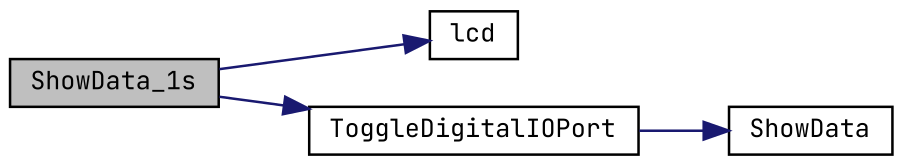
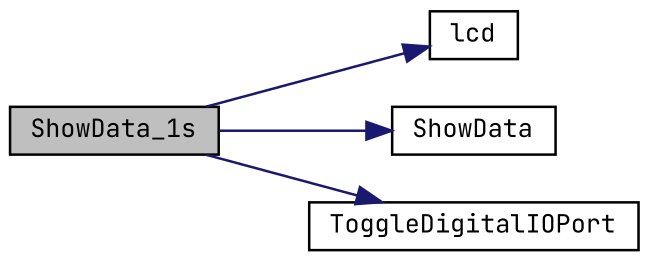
edge "ToggleDigitalIOPort" -> "ShowData": now "ShowData_1s" -> "ShowData"
